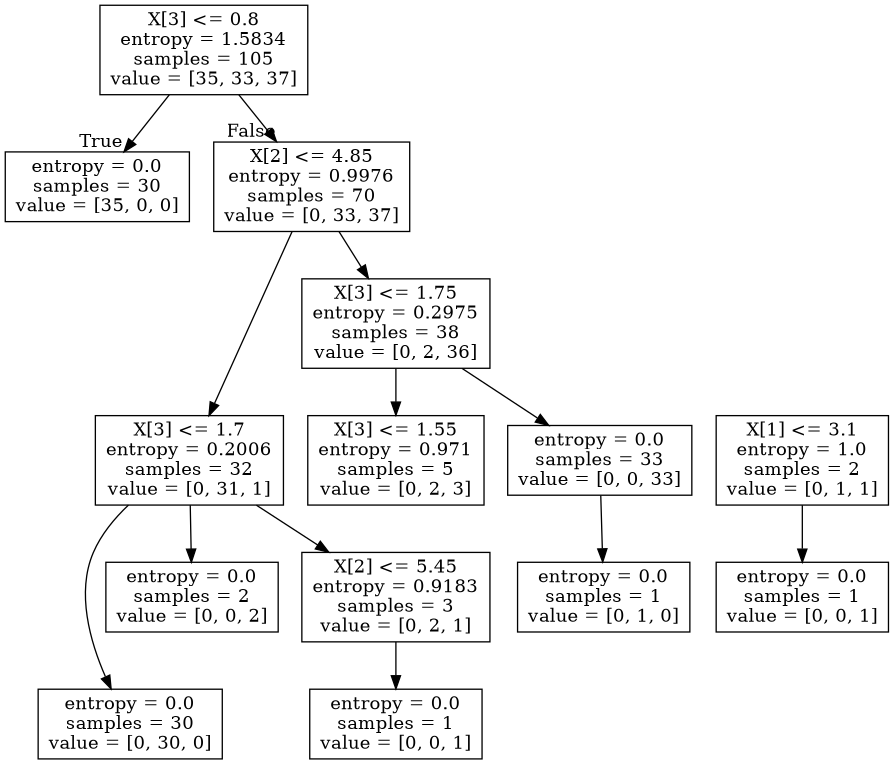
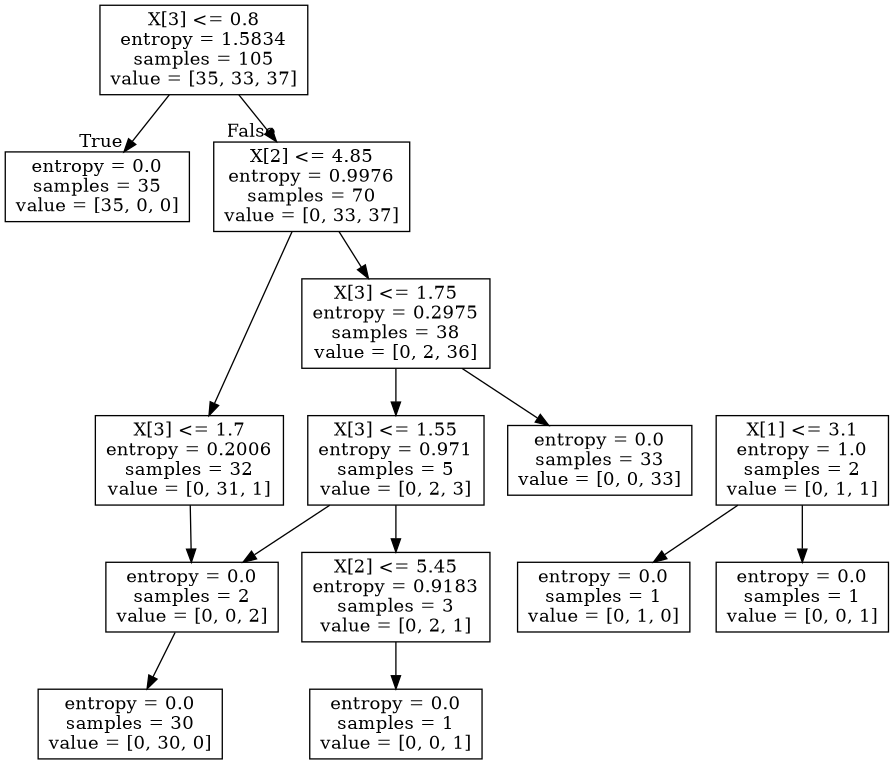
node "entropy = 0.0 samples = 30 value = [35, 0, 0]": label "entropy = 0.0 samples = 30 value = [35, 0, 0]" -> "entropy = 0.0 samples = 35 value = [35, 0, 0]"
edge "entropy = 0.0 samples = 33 value = [0, 0, 33]" -> "entropy = 0.0 samples = 1 value = [0, 1, 0]": now "X[1] <= 3.1 entropy = 1.0 samples = 2 value = [0, 1, 1]" -> "entropy = 0.0 samples = 1 value = [0, 1, 0]"
edge "X[3] <= 1.7 entropy = 0.2006 samples = 32 value = [0, 31, 1]" -> "X[2] <= 5.45 entropy = 0.9183 samples = 3 value = [0, 2, 1]": now "X[3] <= 1.55 entropy = 0.971 samples = 5 value = [0, 2, 3]" -> "X[2] <= 5.45 entropy = 0.9183 samples = 3 value = [0, 2, 1]"
edge "X[3] <= 1.55 entropy = 0.971 samples = 5 value = [0, 2, 3]" -> "entropy = 0.0 samples = 2 value = [0, 0, 2]": added
edge "X[3] <= 1.7 entropy = 0.2006 samples = 32 value = [0, 31, 1]" -> "entropy = 0.0 samples = 30 value = [0, 30, 0]": now "entropy = 0.0 samples = 2 value = [0, 0, 2]" -> "entropy = 0.0 samples = 30 value = [0, 30, 0]"
